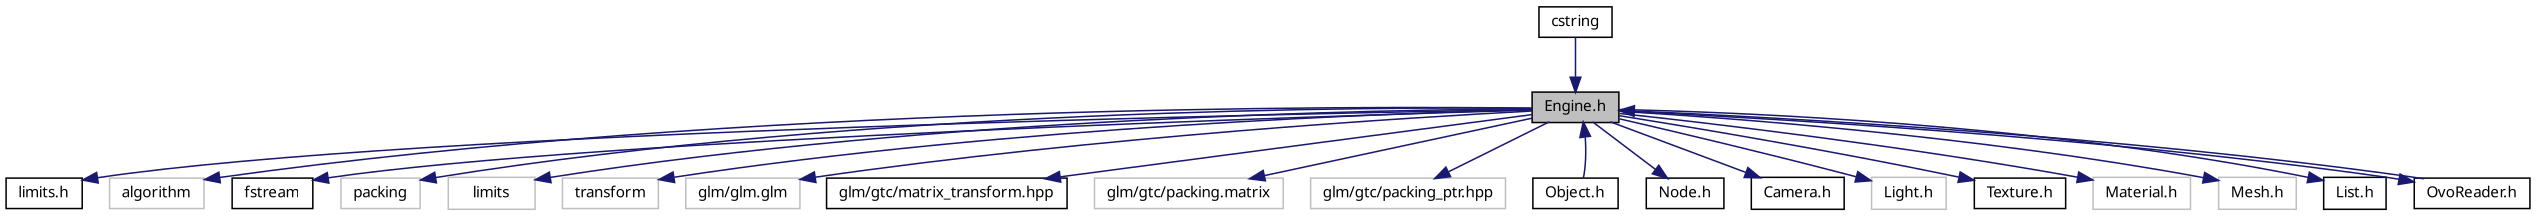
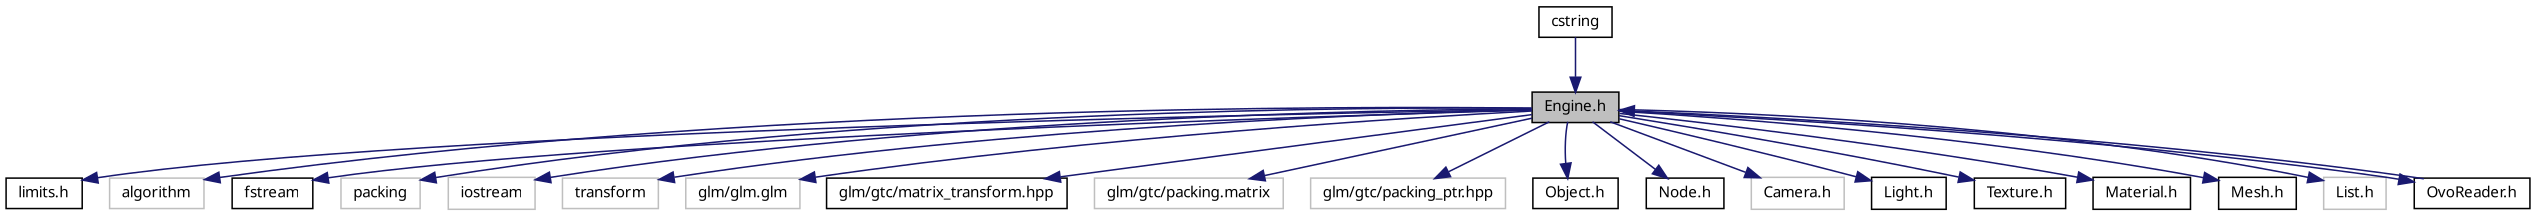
edge "Object.h" -> "Engine.h": reversed
node "limits": label "limits" -> "iostream"
node "Camera.h": color black -> grey75
node "Light.h": color grey75 -> black
node "Material.h": color grey75 -> black
node "Mesh.h": color grey75 -> black
node "List.h": color black -> grey75
